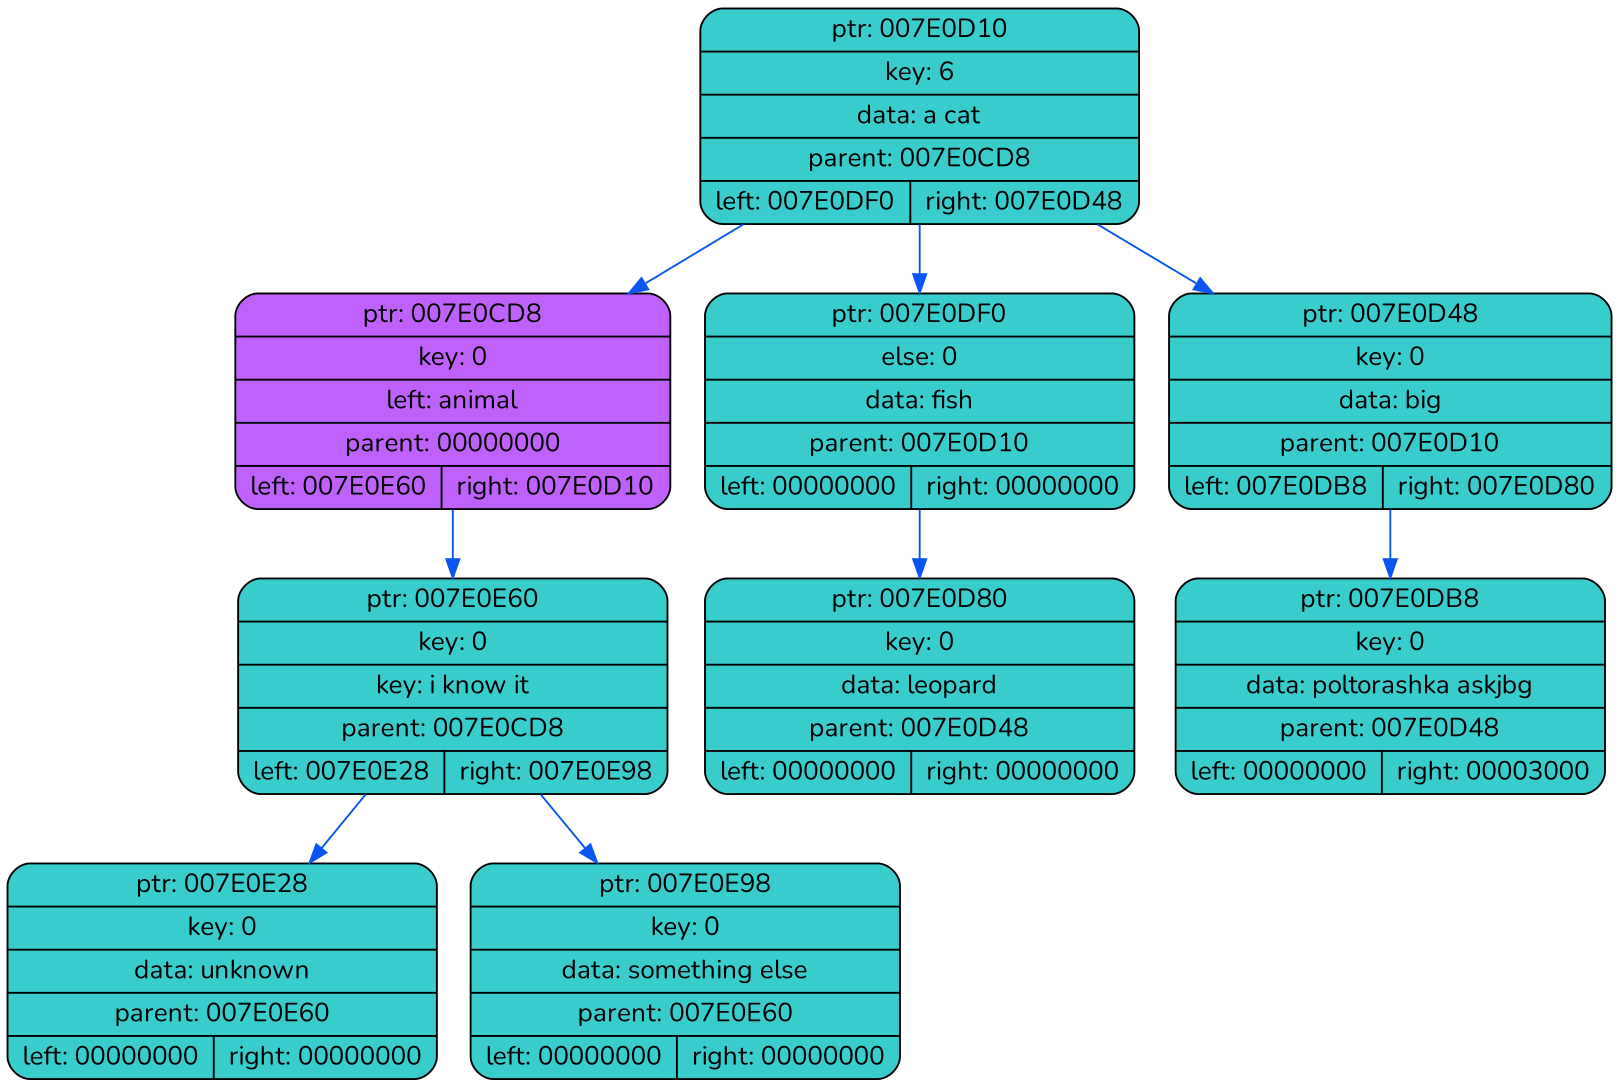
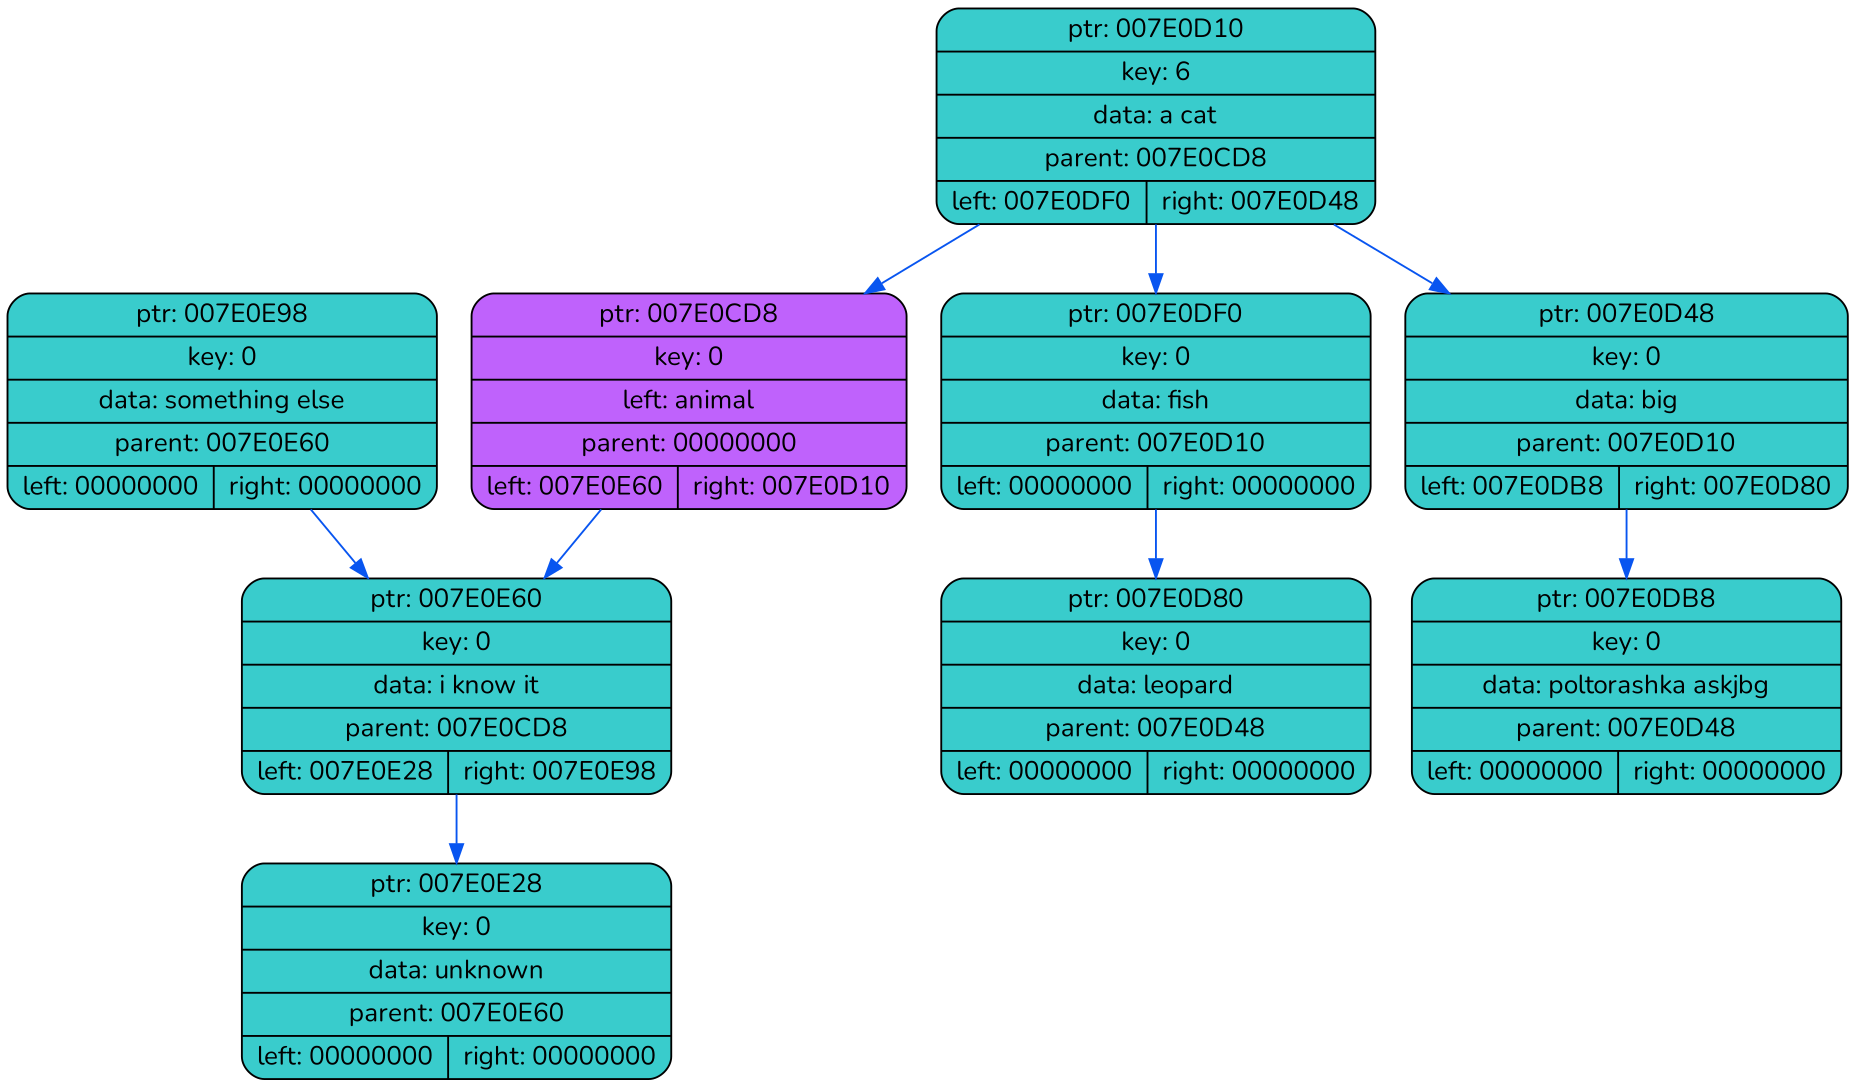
node "ptr: 007E0DF0": text "else: 0" -> "key: 0"
node "ptr: 007E0E60": text "key: i know it" -> "data: i know it"
node "ptr: 007E0DB8": text "right: 00003000" -> "right: 00000000"
edge "ptr: 007E0E60" -> "ptr: 007E0E98": reversed
